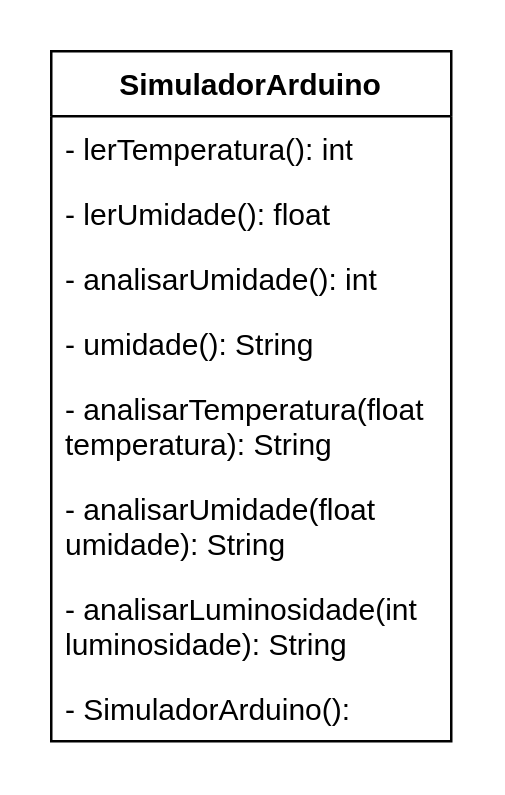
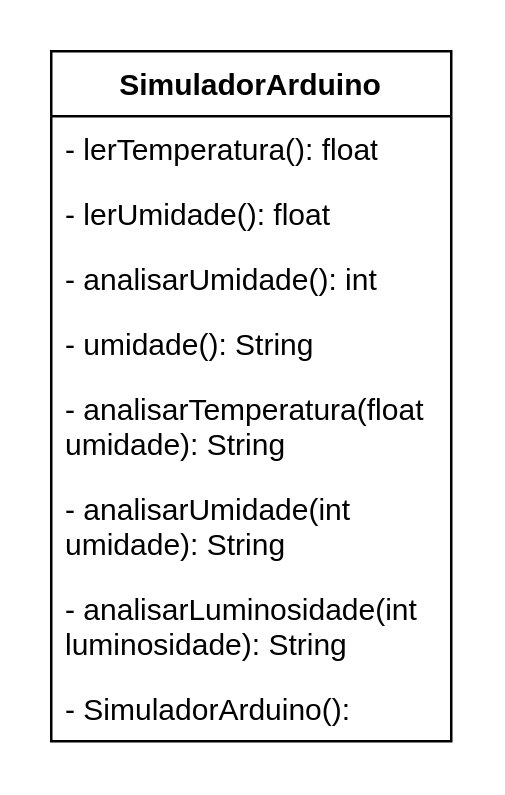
node "- lerTemperatura(): int": label "- lerTemperatura(): int" -> "- lerTemperatura(): float"
node "- analisarTemperatura(float temperatura): String": label "- analisarTemperatura(float temperatura): String" -> "- analisarTemperatura(float umidade): String"
node "- analisarUmidade(float umidade): String": label "- analisarUmidade(float umidade): String" -> "- analisarUmidade(int umidade): String"
